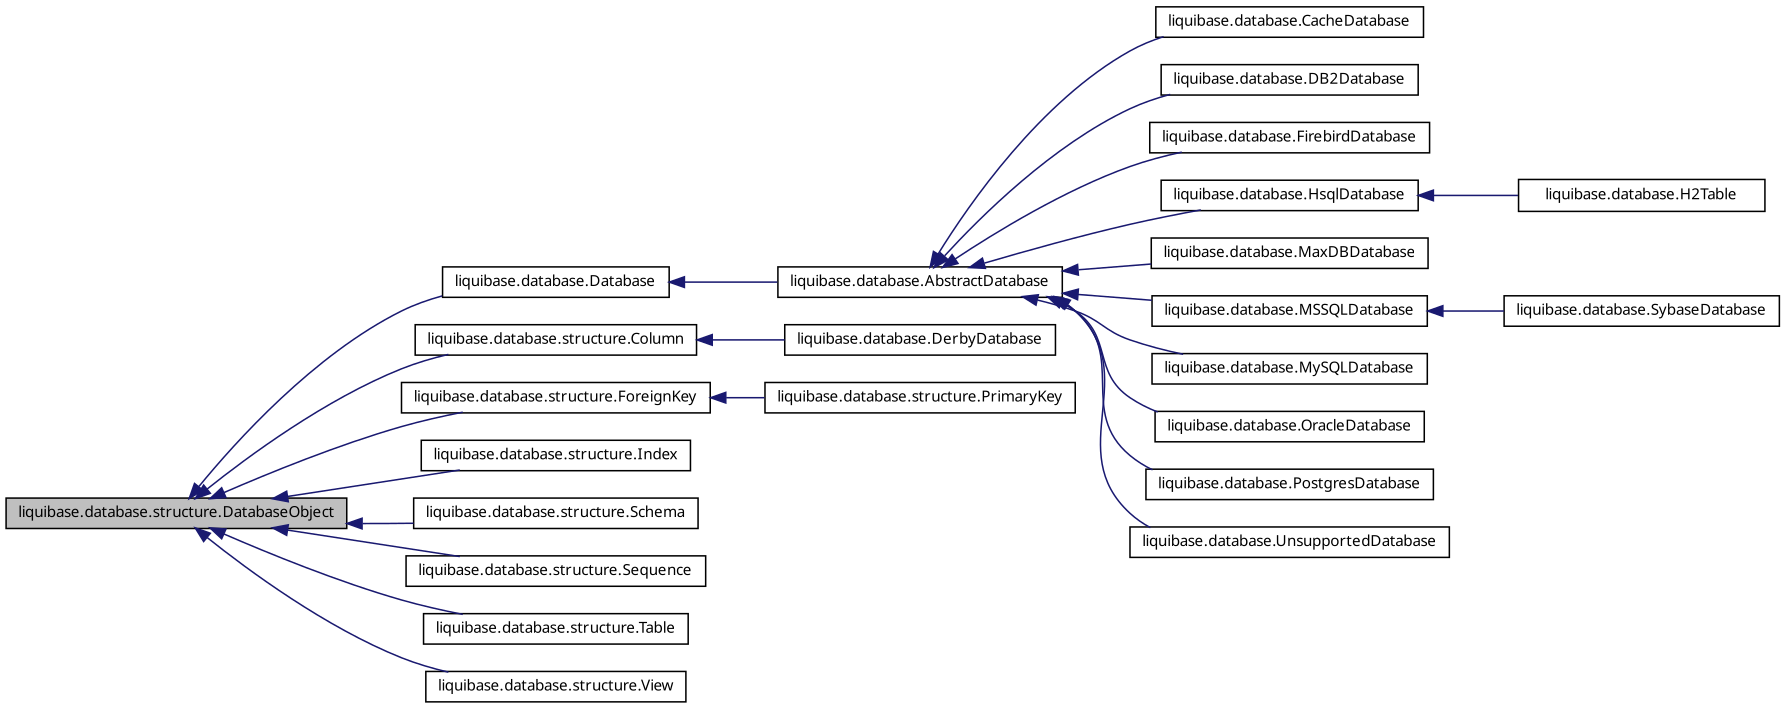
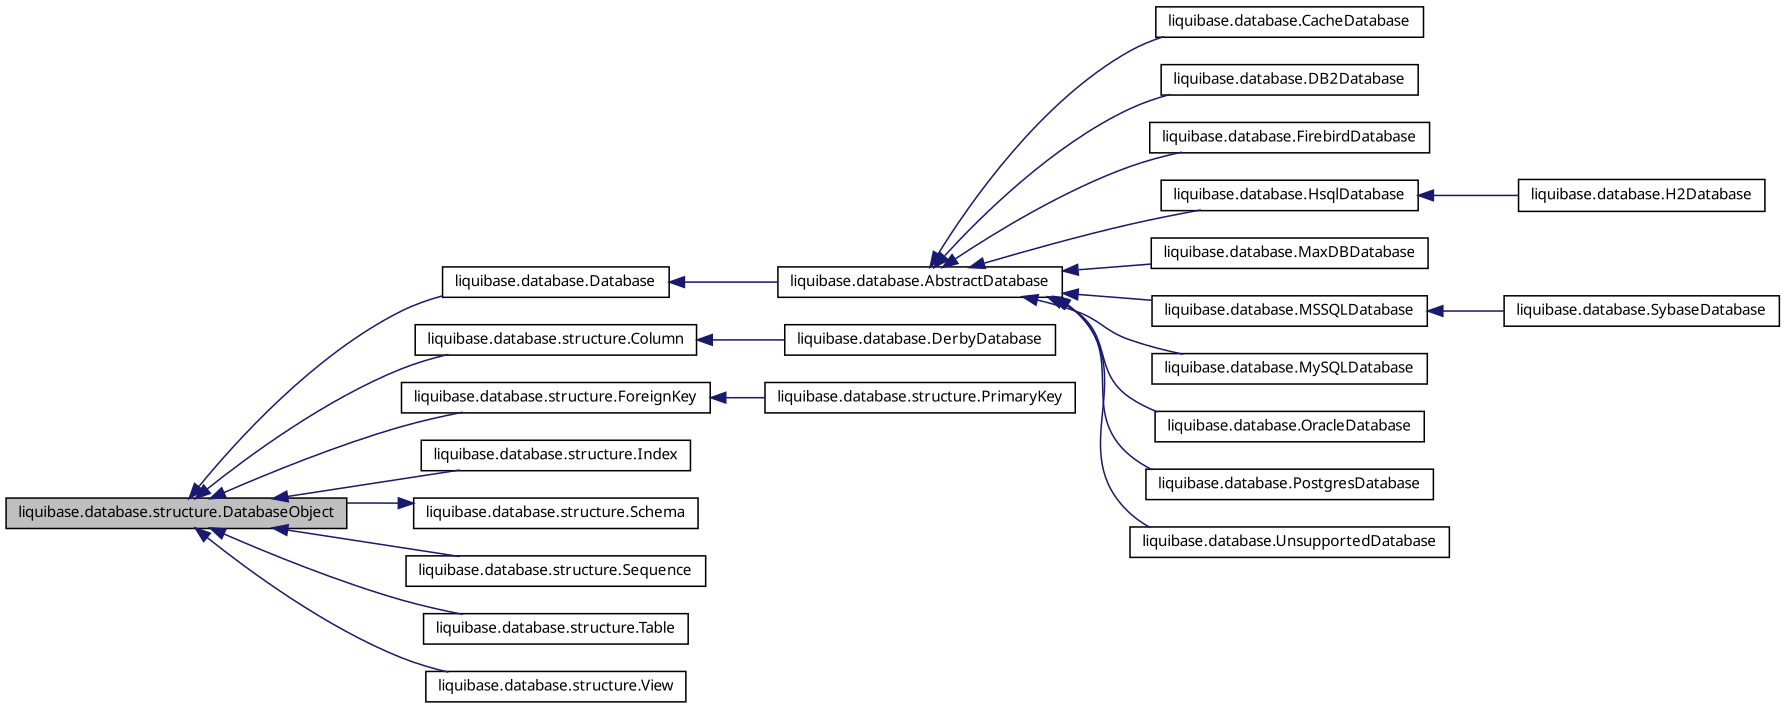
node "liquibase.database.H2Table": label "liquibase.database.H2Table" -> "liquibase.database.H2Database"
edge "liquibase.database.structure.Schema" -> "liquibase.database.structure.DatabaseObject": reversed
